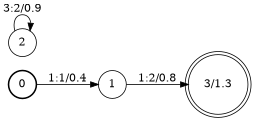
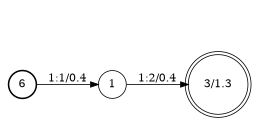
node "2": removed
edge "1" -> "3/1.3": label "1:2/0.8" -> "1:2/0.4"
node "0": label "0" -> "6"
